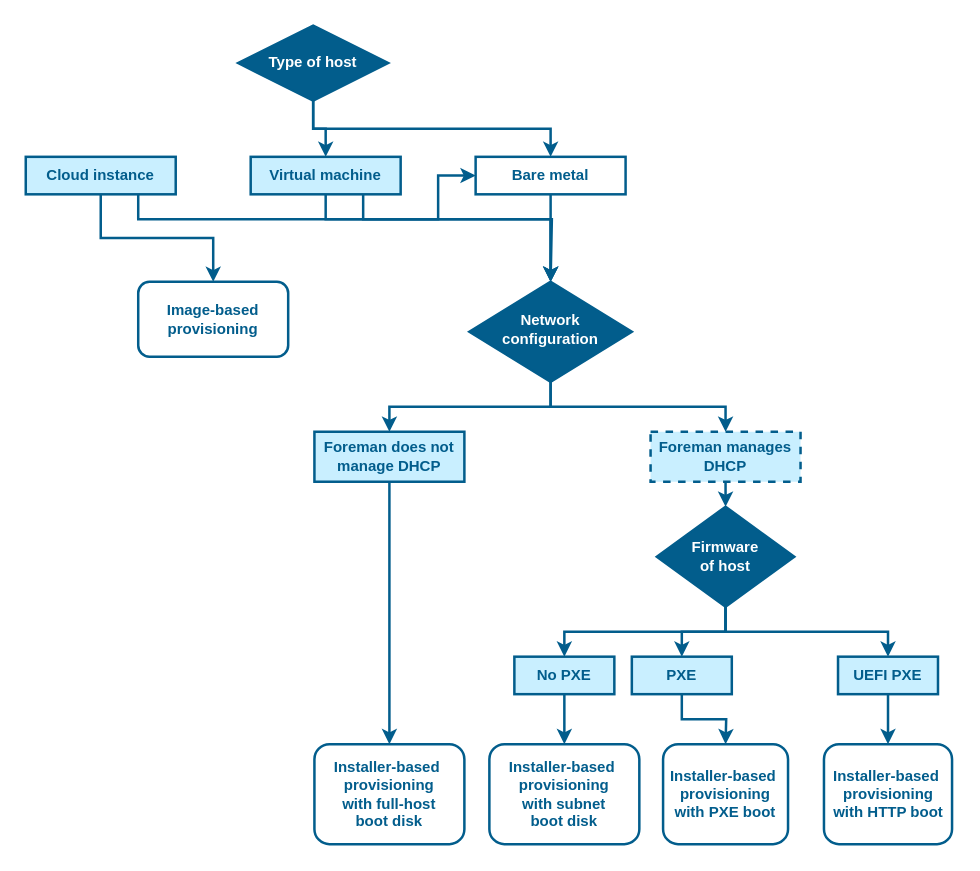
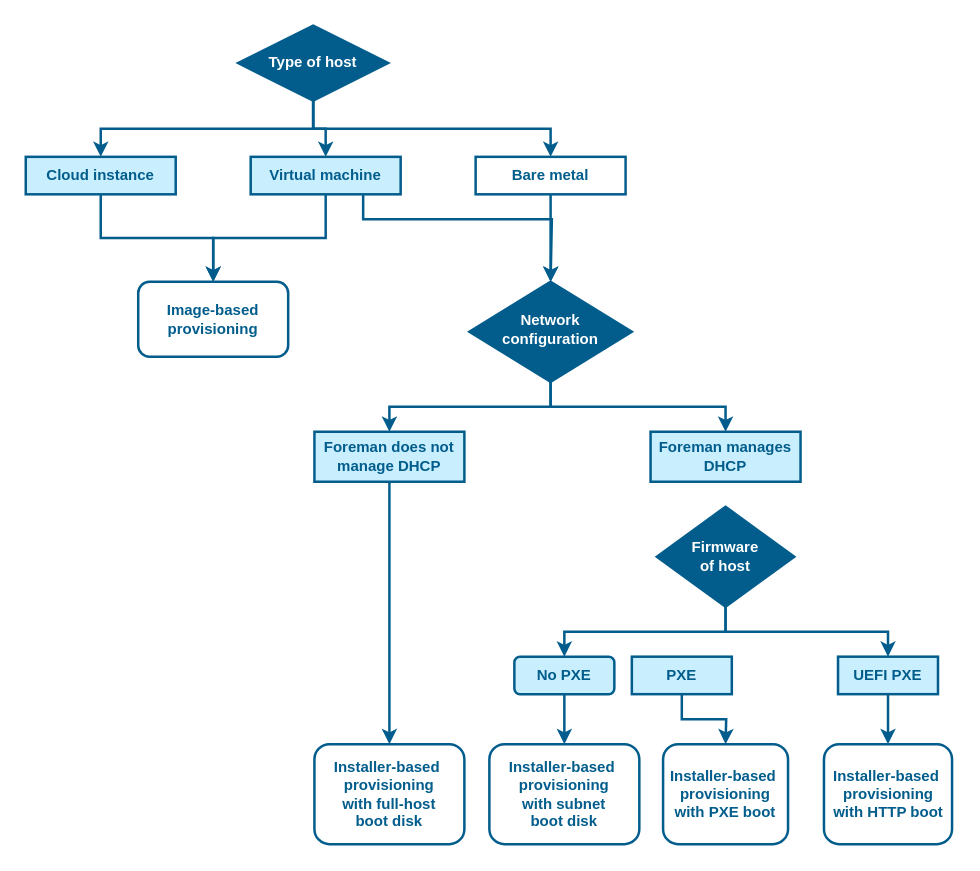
edge "Type of host" -> "Cloud instance": added
edge "Virtual machine" -> "Bare metal": now "Virtual machine" -> "Image-based provisioning"
edge "Cloud instance" -> "Network configuration": removed
node "Foreman manages DHCP": style dashed -> solid
edge "Foreman manages DHCP" -> "Firmware of host": removed
edge "Firmware of host" -> "PXE": removed
node "No PXE": shape rectangle -> rounded rectangle
